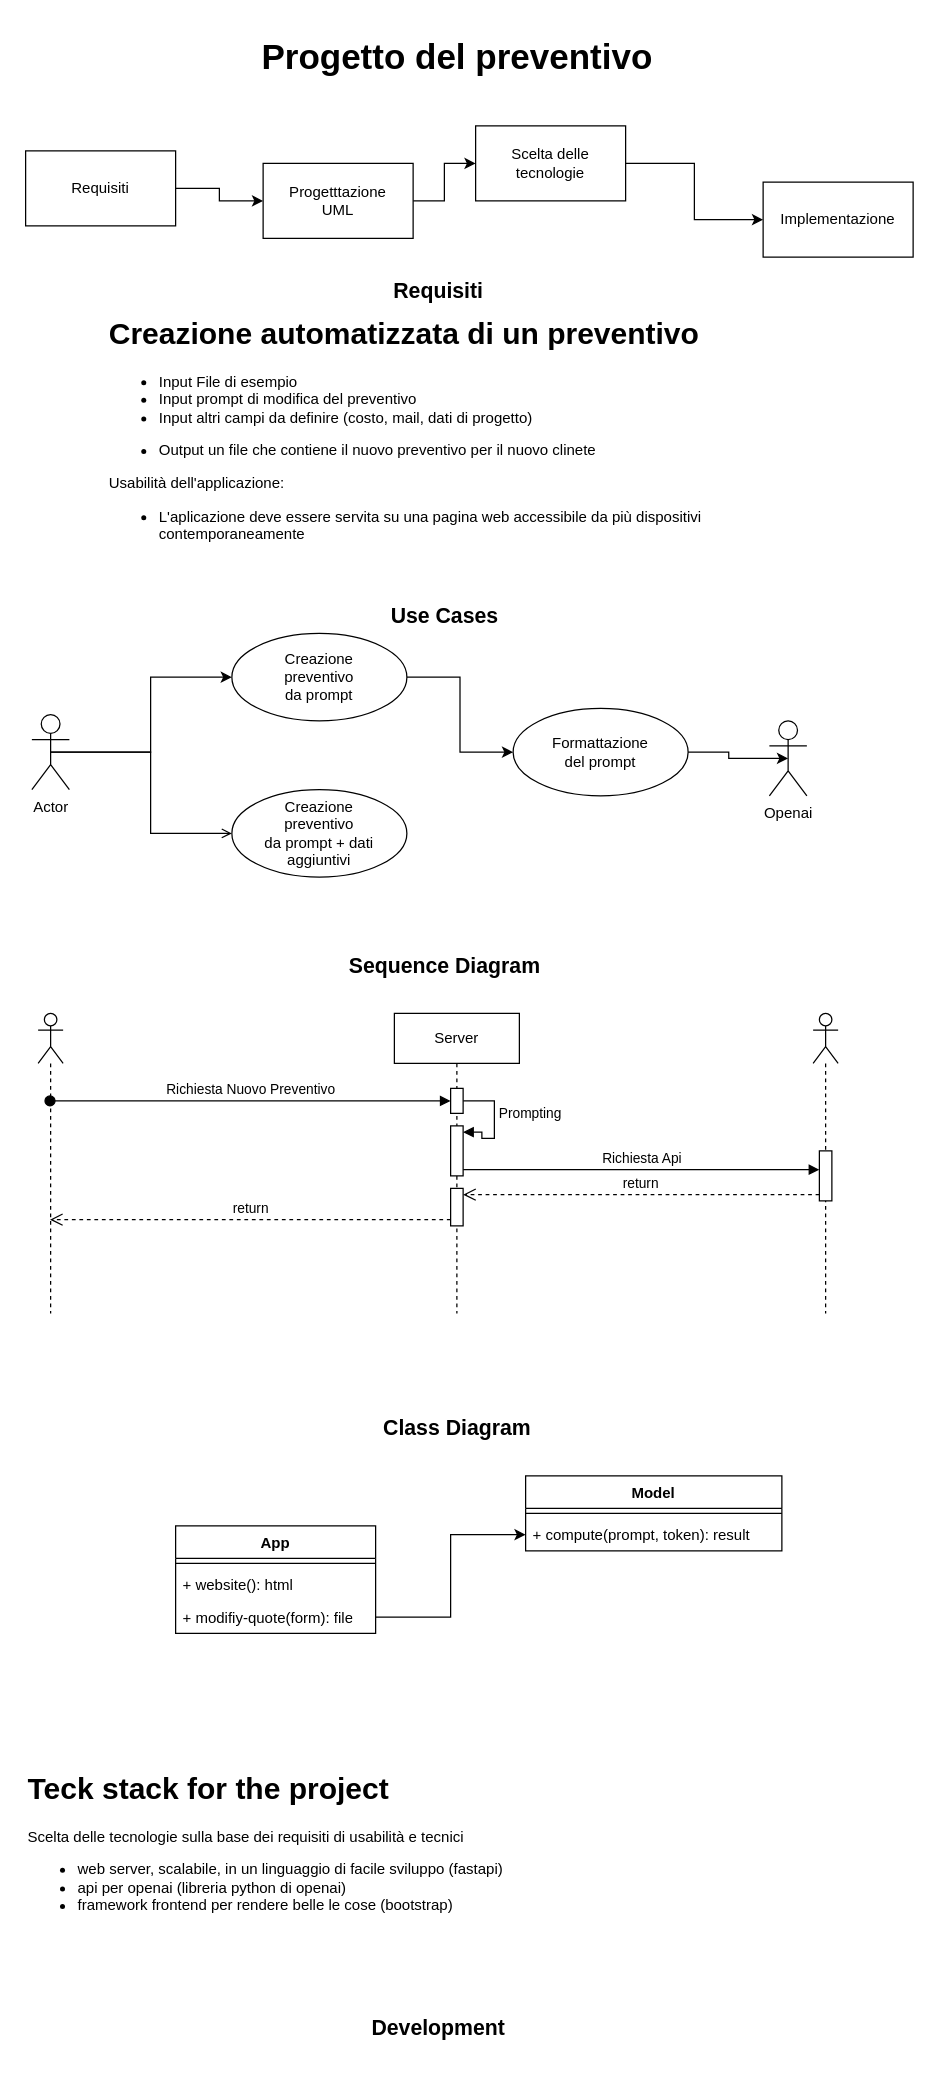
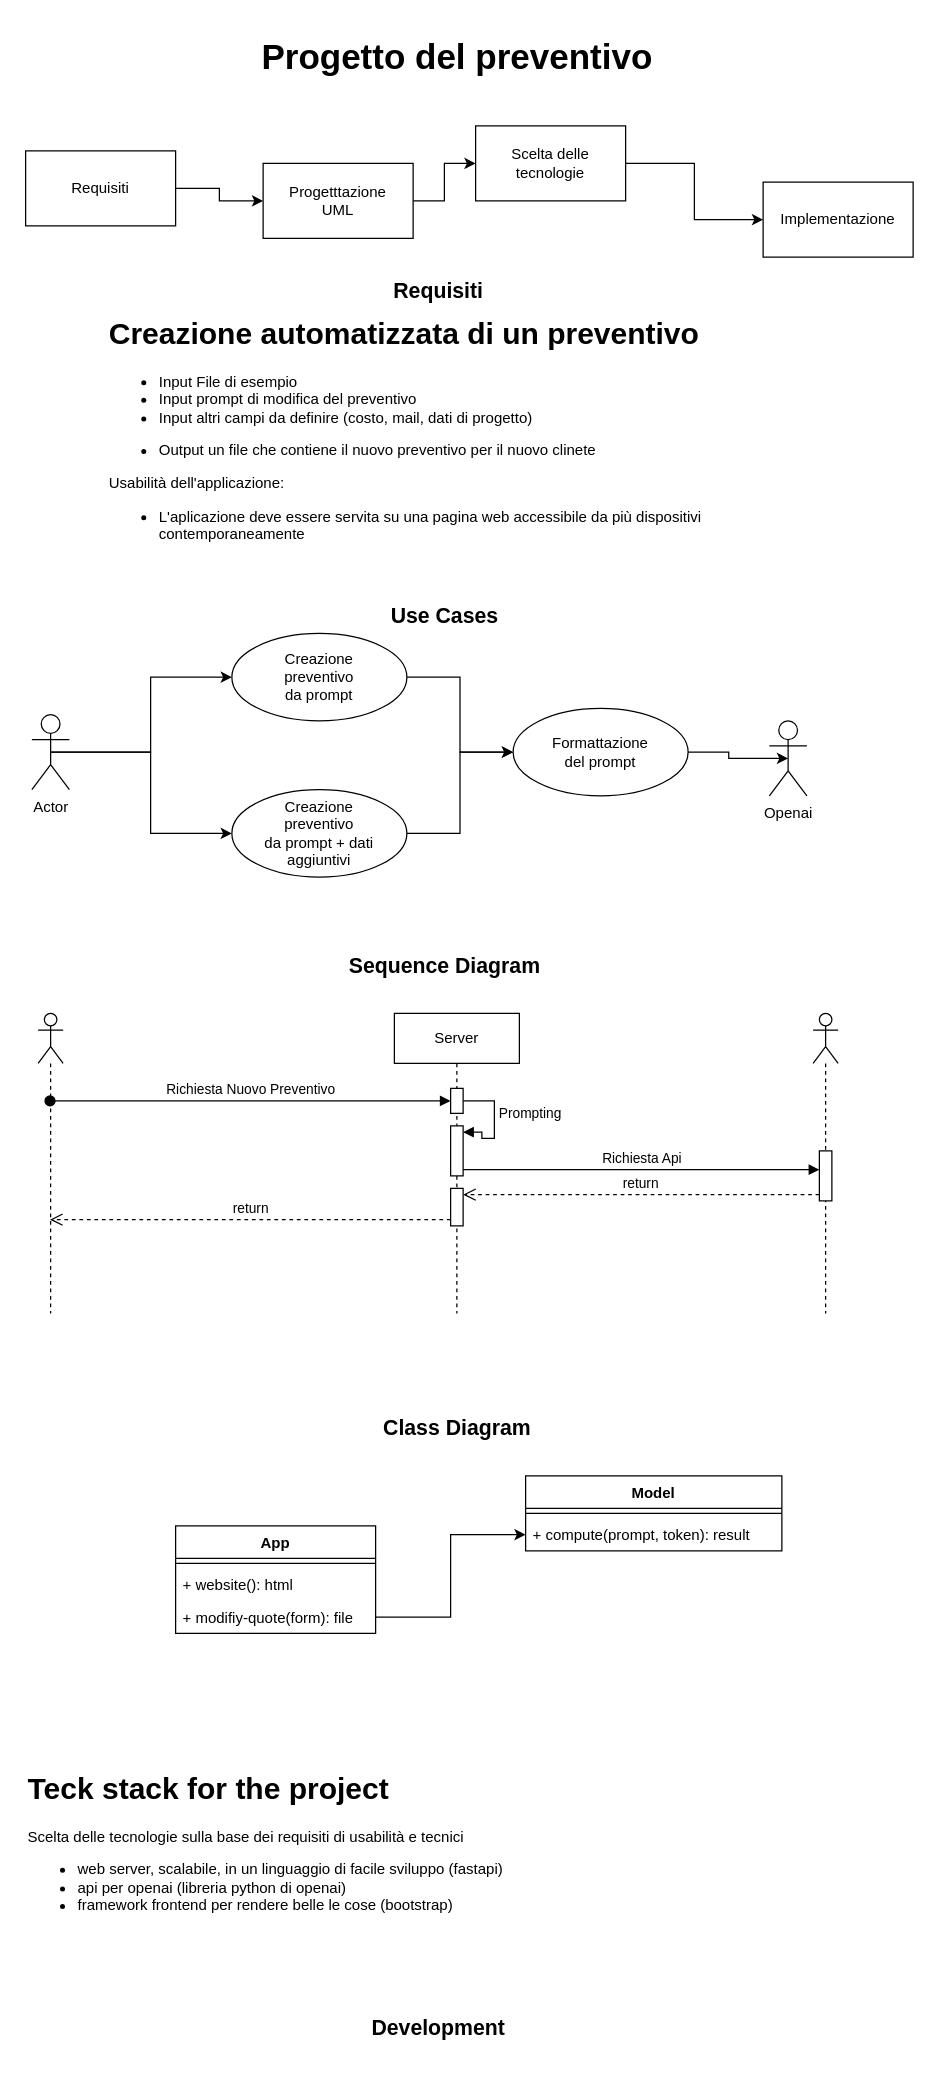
edge "Creazione preventivo da prompt + dati aggiuntivi" -> "Formattazione del prompt": added
edge "Actor" -> "Creazione preventivo da prompt + dati aggiuntivi": arrowhead open -> classic
